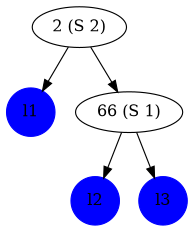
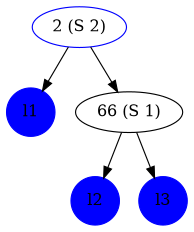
node "2 (S 2)": color black -> blue
